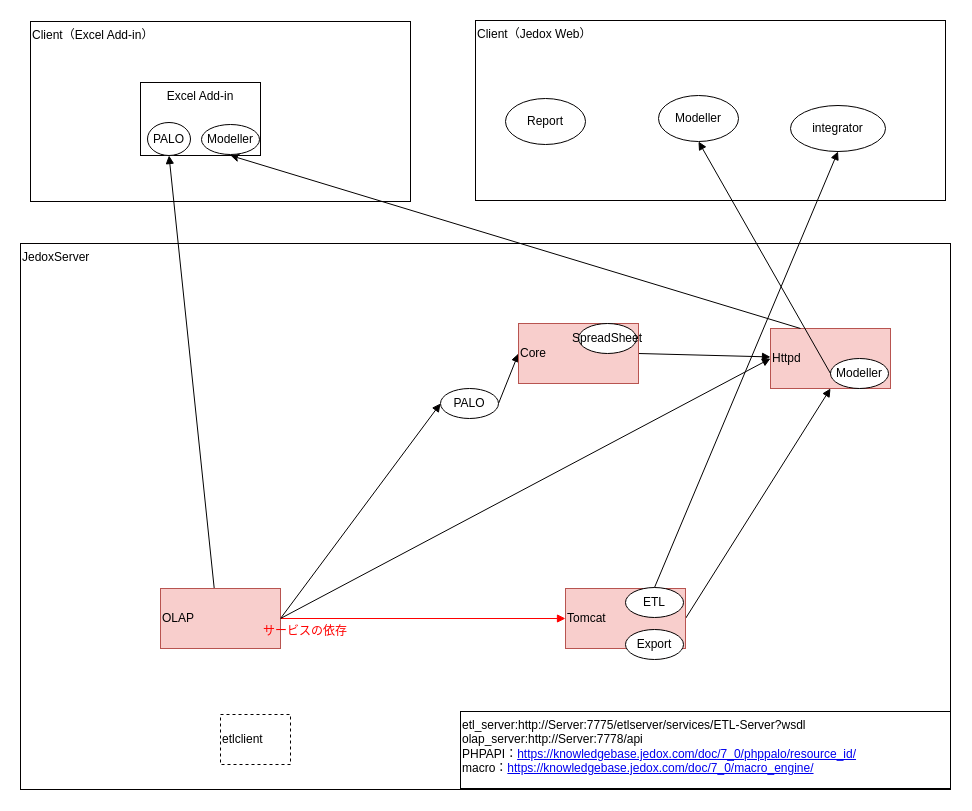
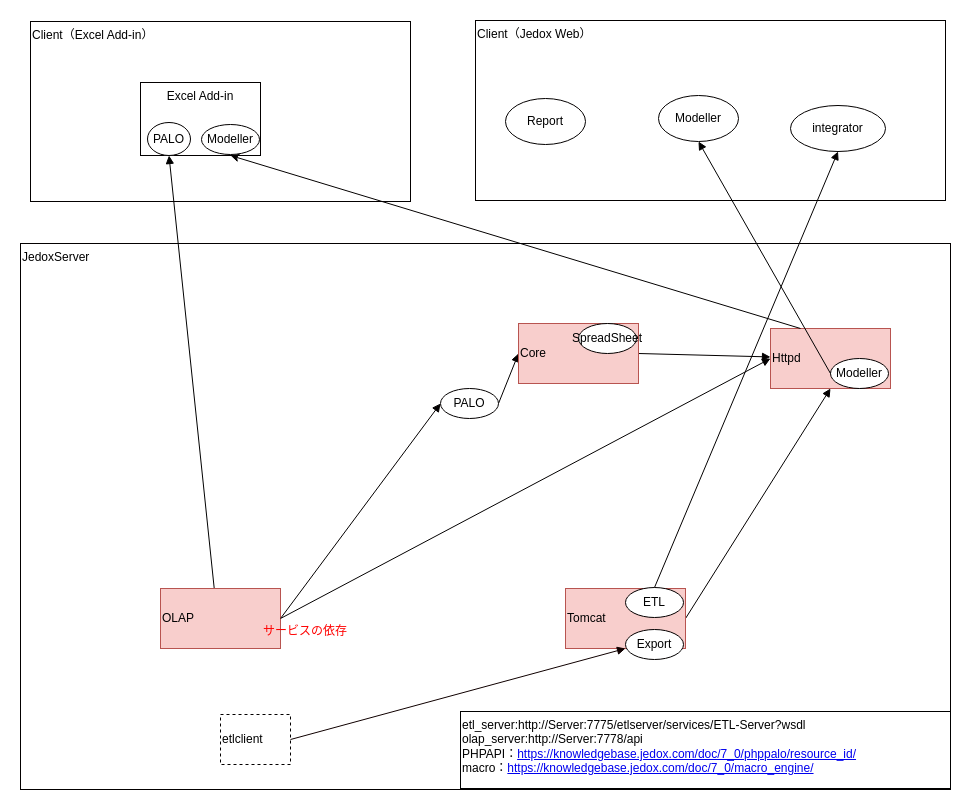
edge "OLAP" -> "Tomcat": removed
edge "etlclient" -> "Tomcat": added
